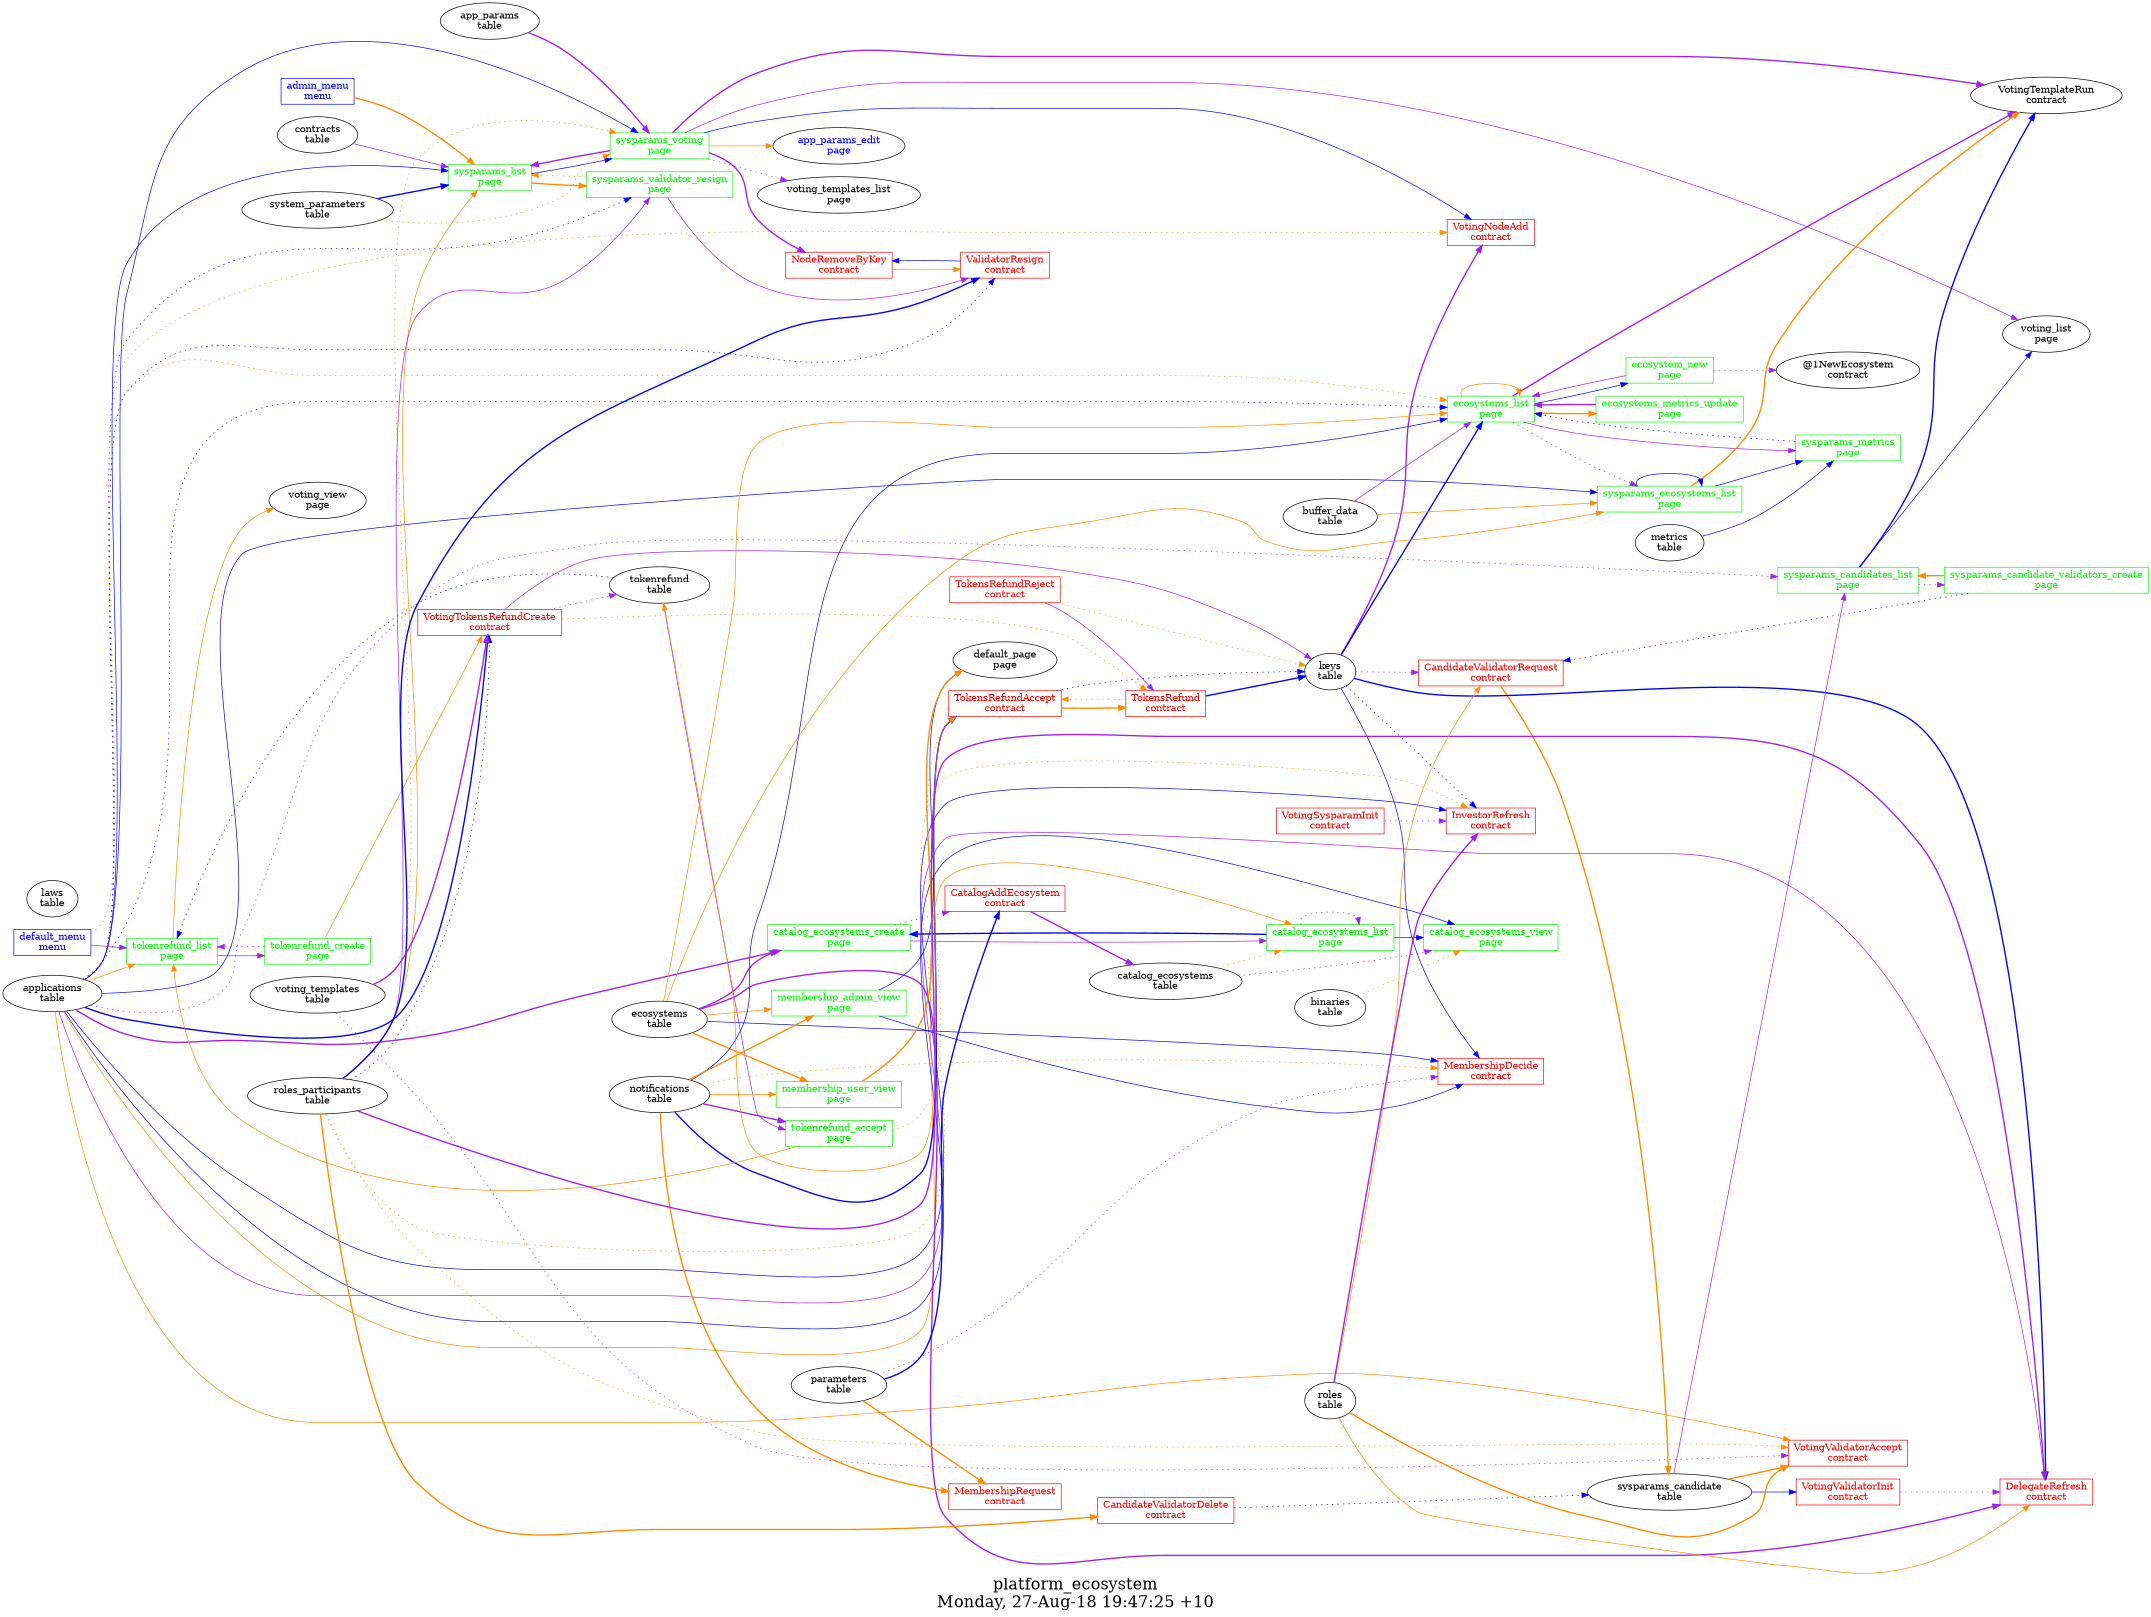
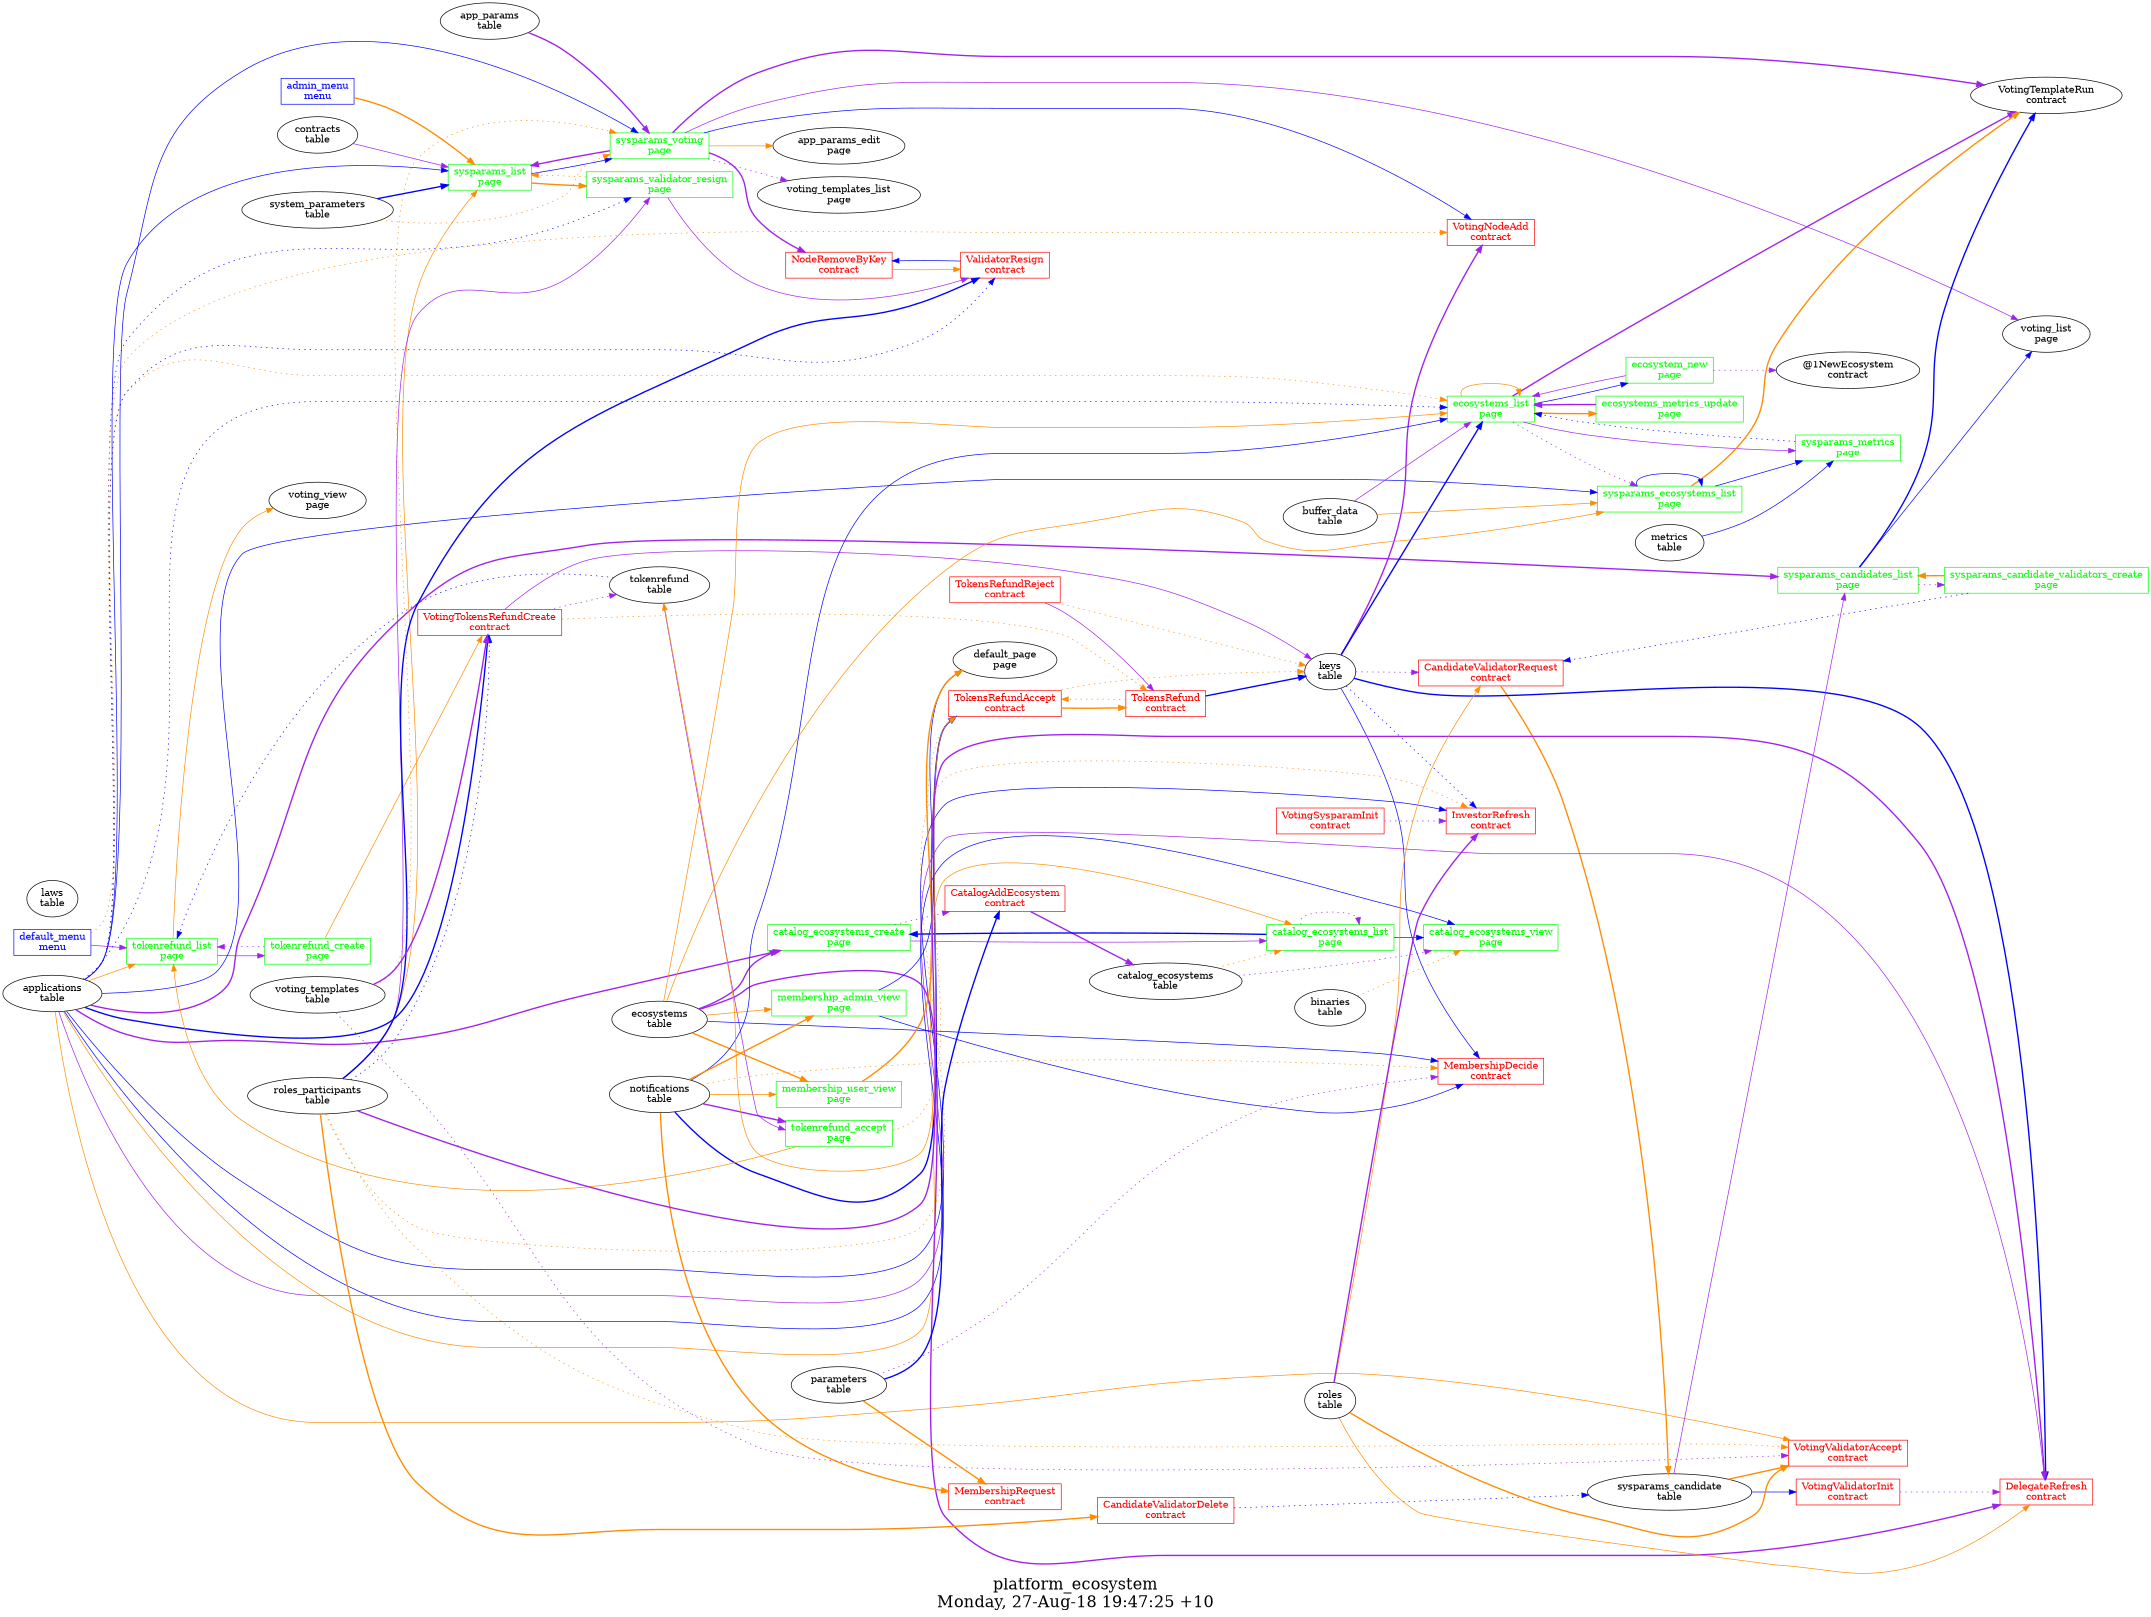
node "app_params_edit page": fontcolor blue -> black
edge "applications table" -> "sysparams_candidates_list page": style dotted -> bold
edge "TokensRefundAccept contract" -> "keys table": color blue -> darkorange
